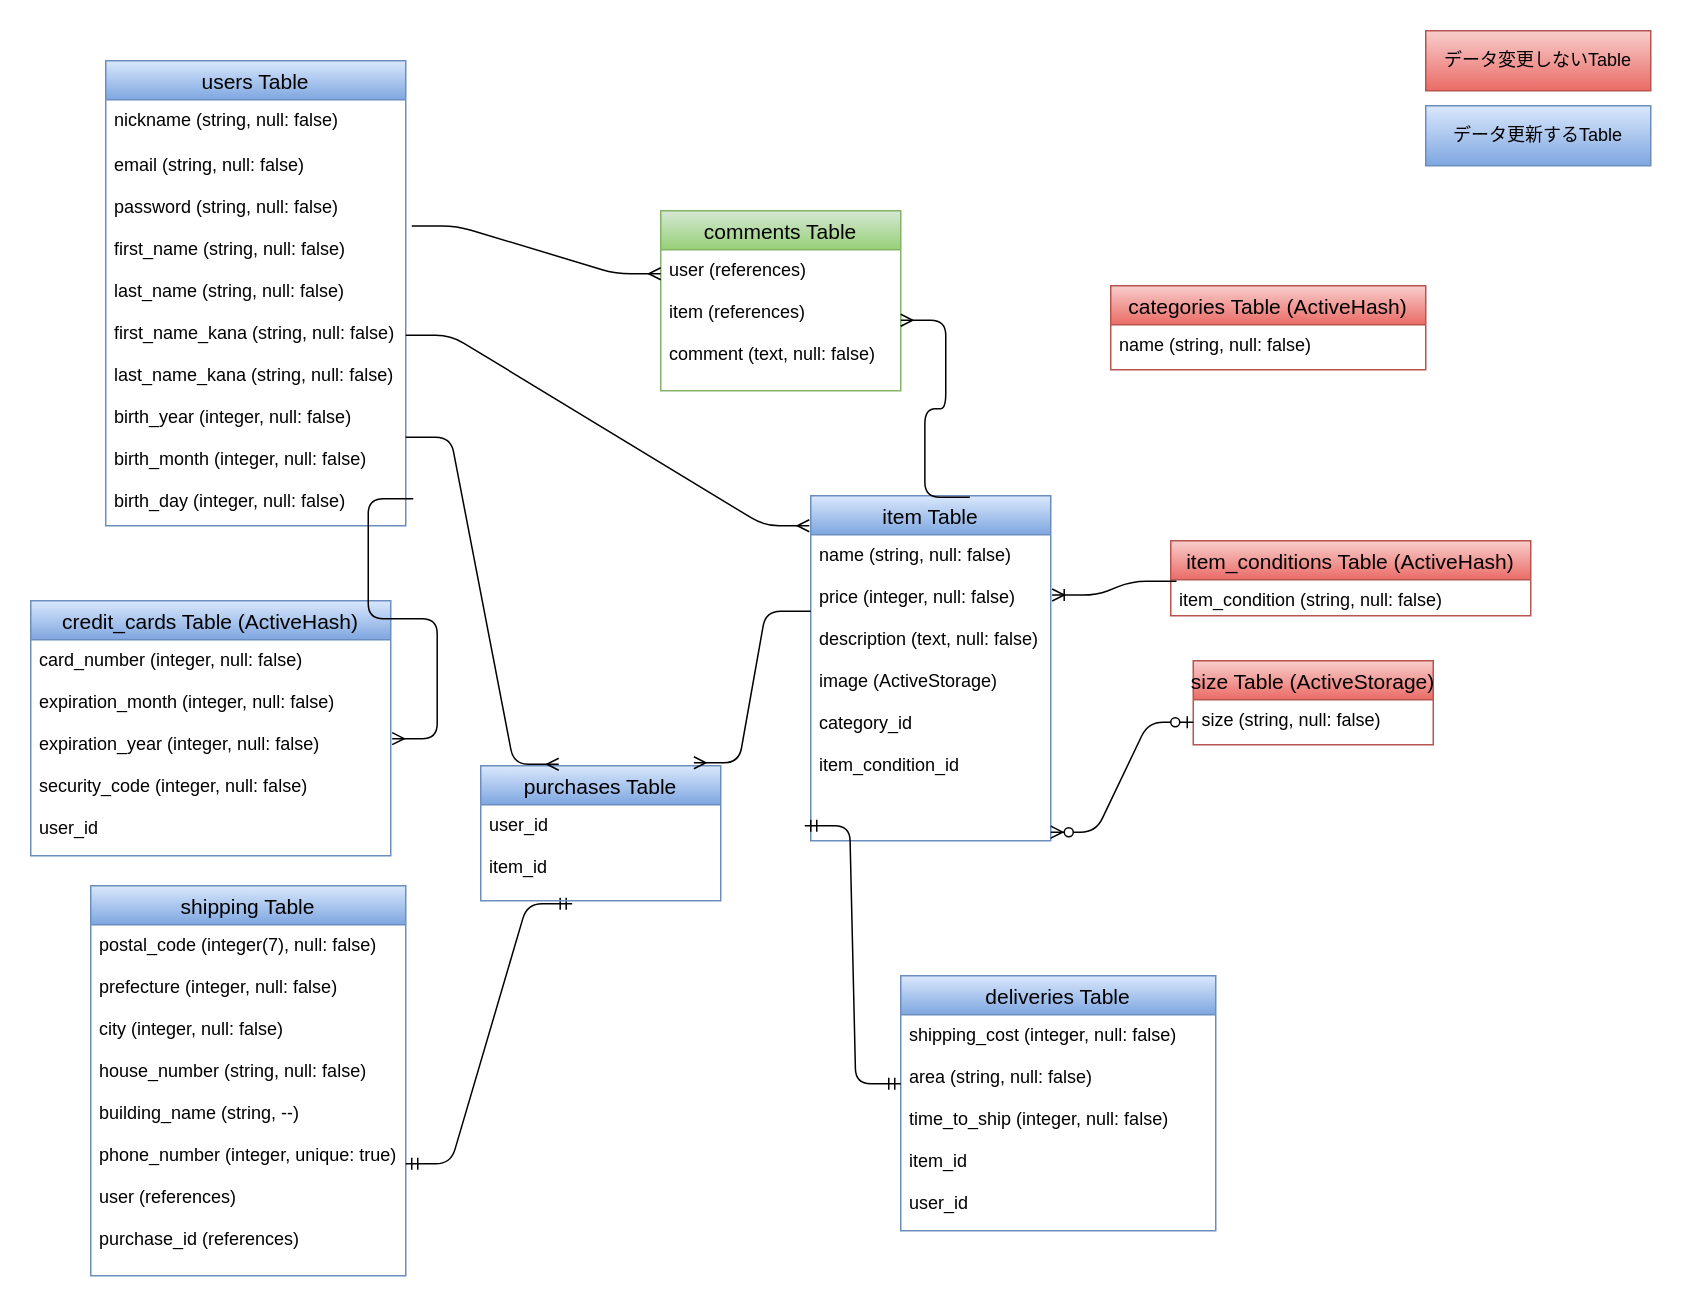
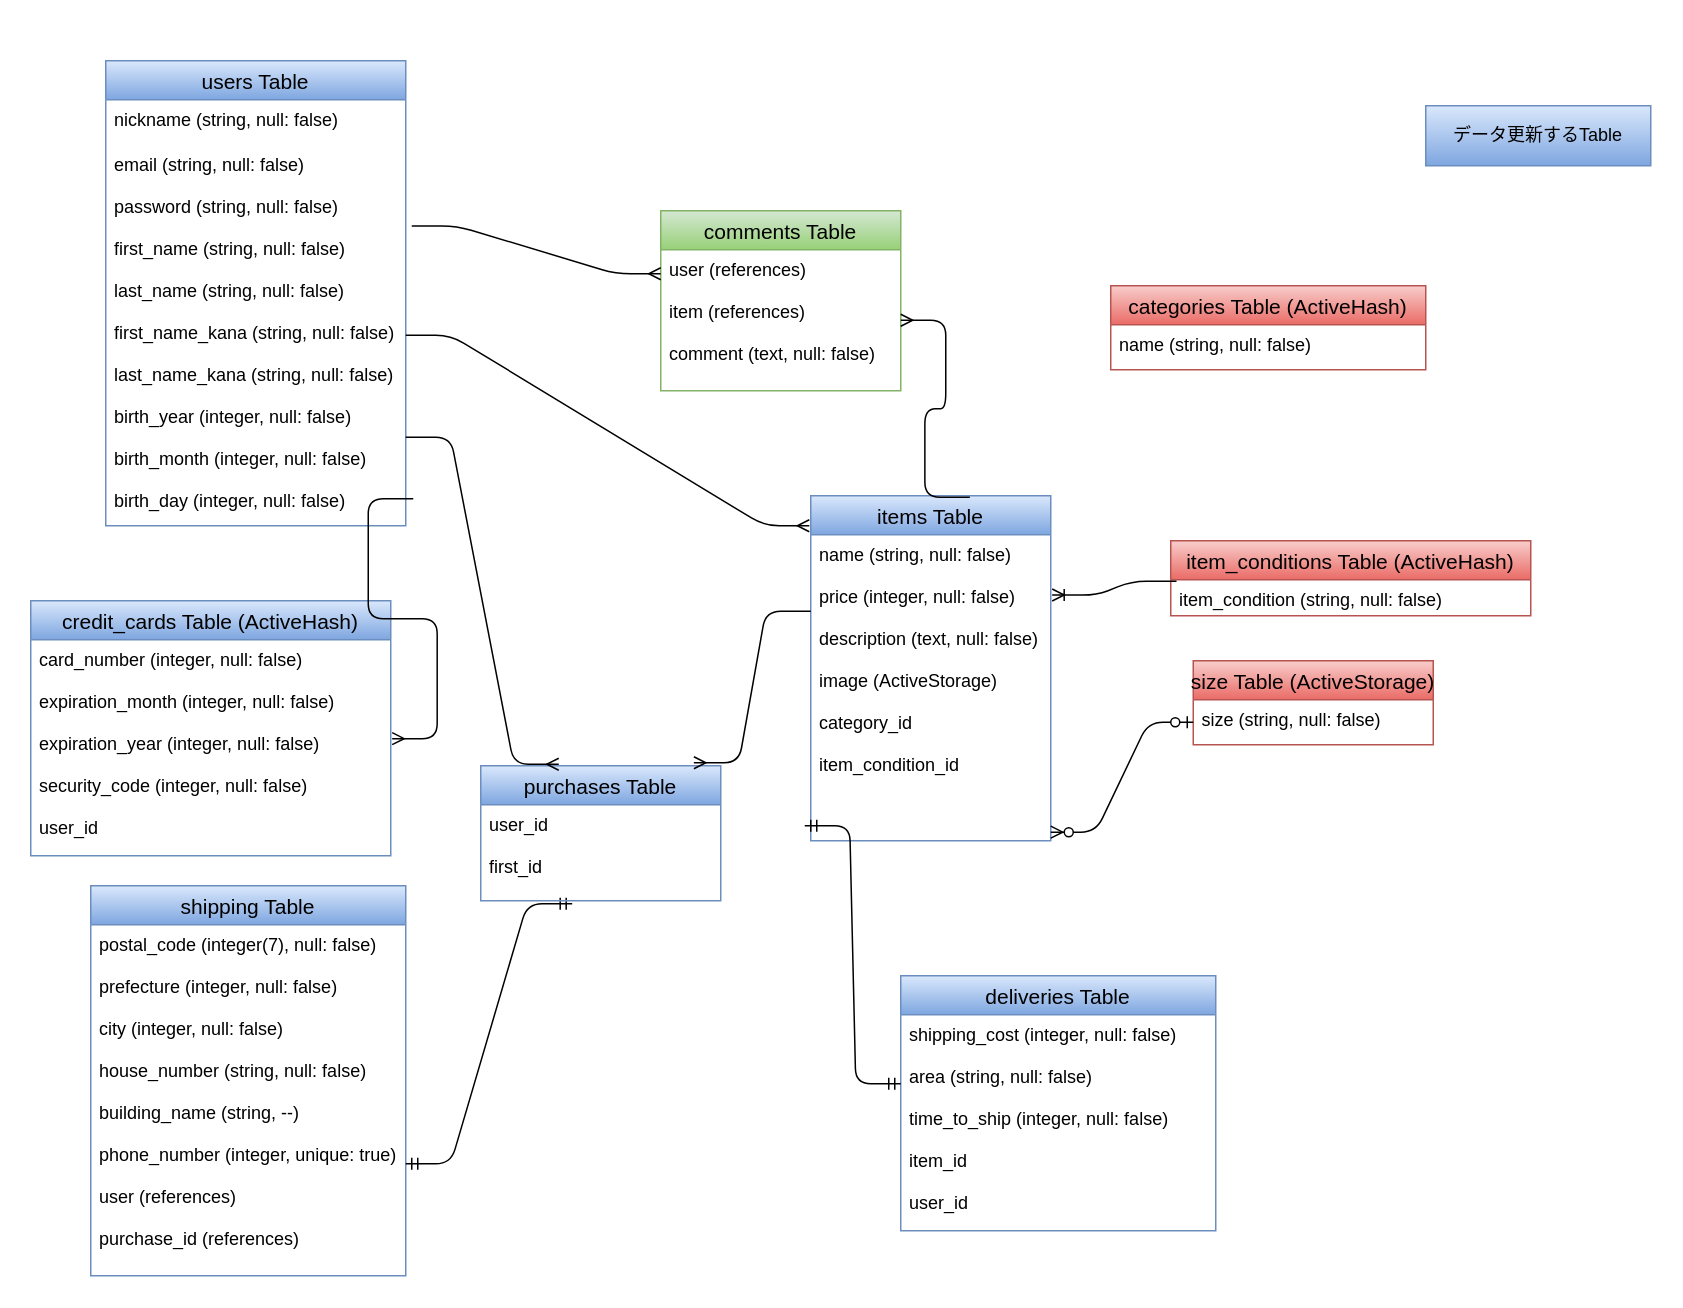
node "データ変更しないTable": removed
node "item Table": label "item Table" -> "items Table"
node "user_id item_id": label "user_id item_id" -> "user_id first_id"
